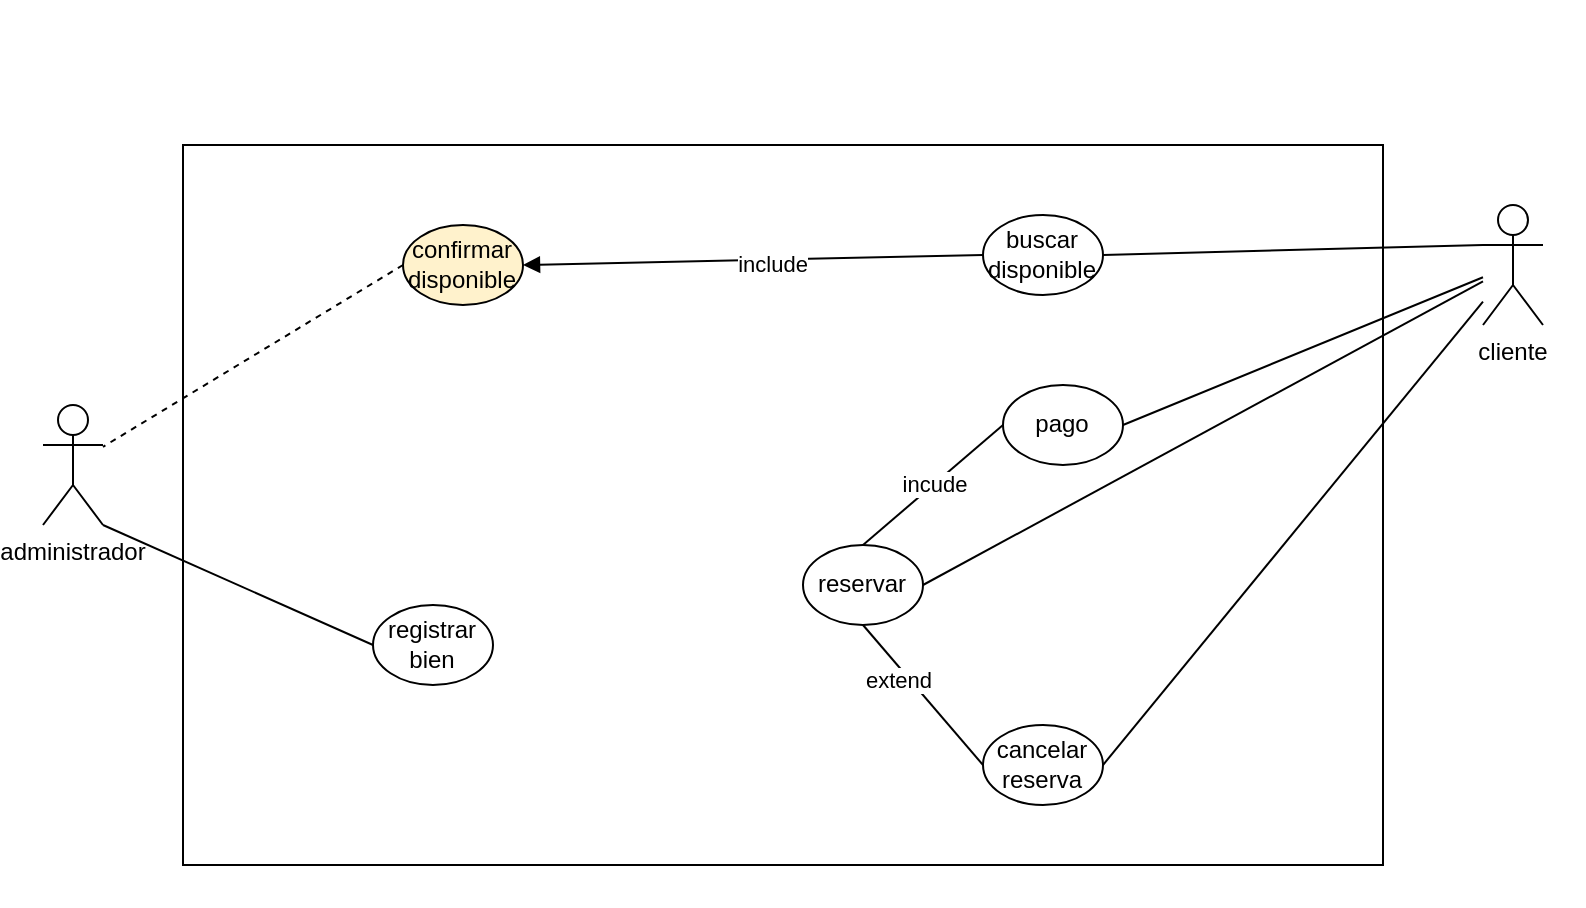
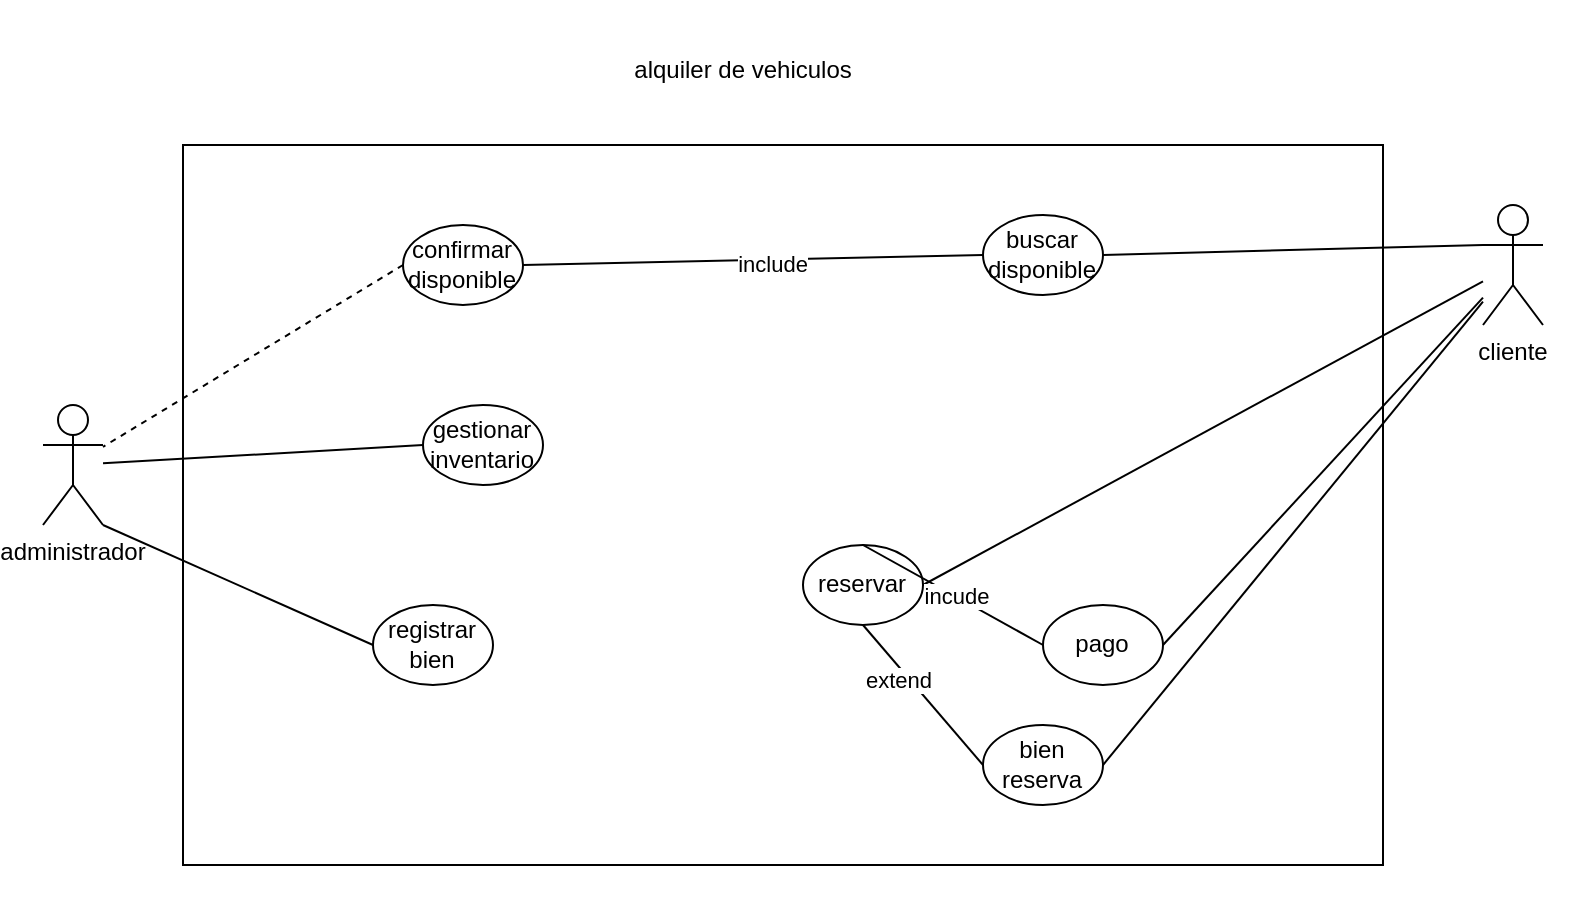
node "alquiler de vehiculos": added
node "confirmar disponible": fillcolor #fff2cc -> #ffffff
edge "buscar disponible" -> "confirmar disponible": arrowhead block -> none
node "pago": moved (1063, 425) -> (1103, 645)
node "gestionar inventario": added
edge "gestionar inventario" -- "administrador": added
node "cancelar reserva": label "cancelar reserva" -> "bien reserva"
